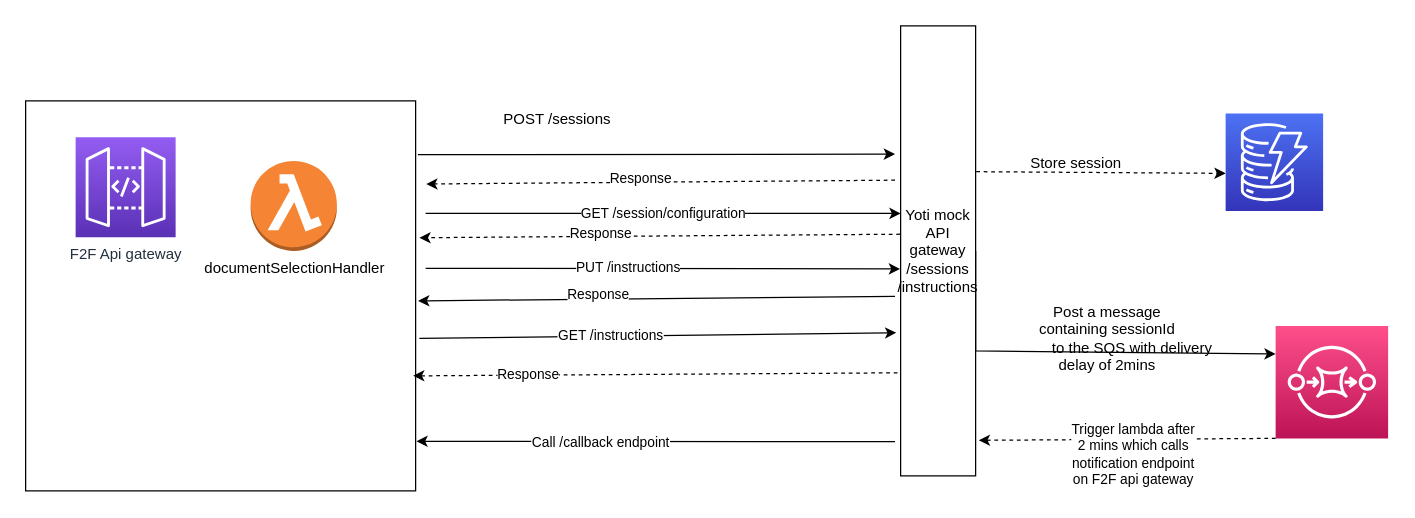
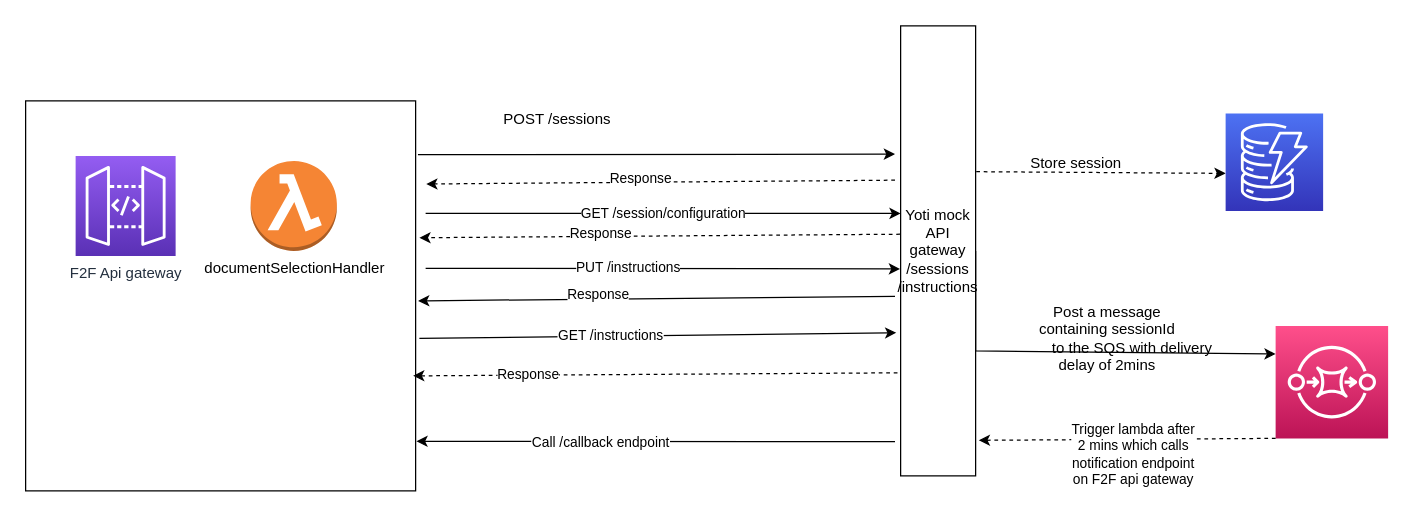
node "F2F Api gateway": moved (126, 187) -> (126, 206)
